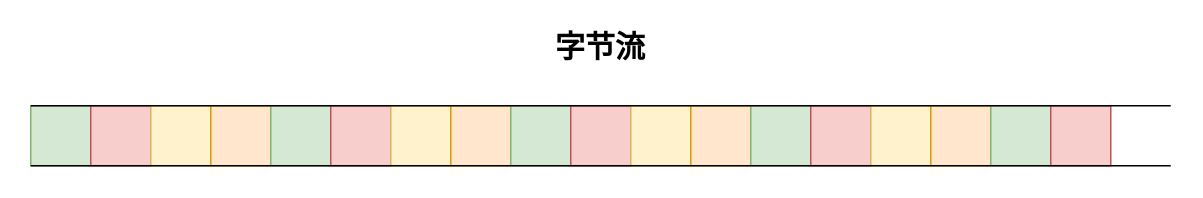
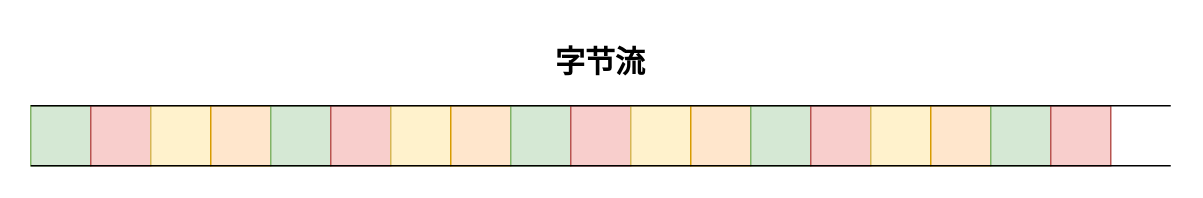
node "字节流": moved (601, 46) -> (601, 61)
